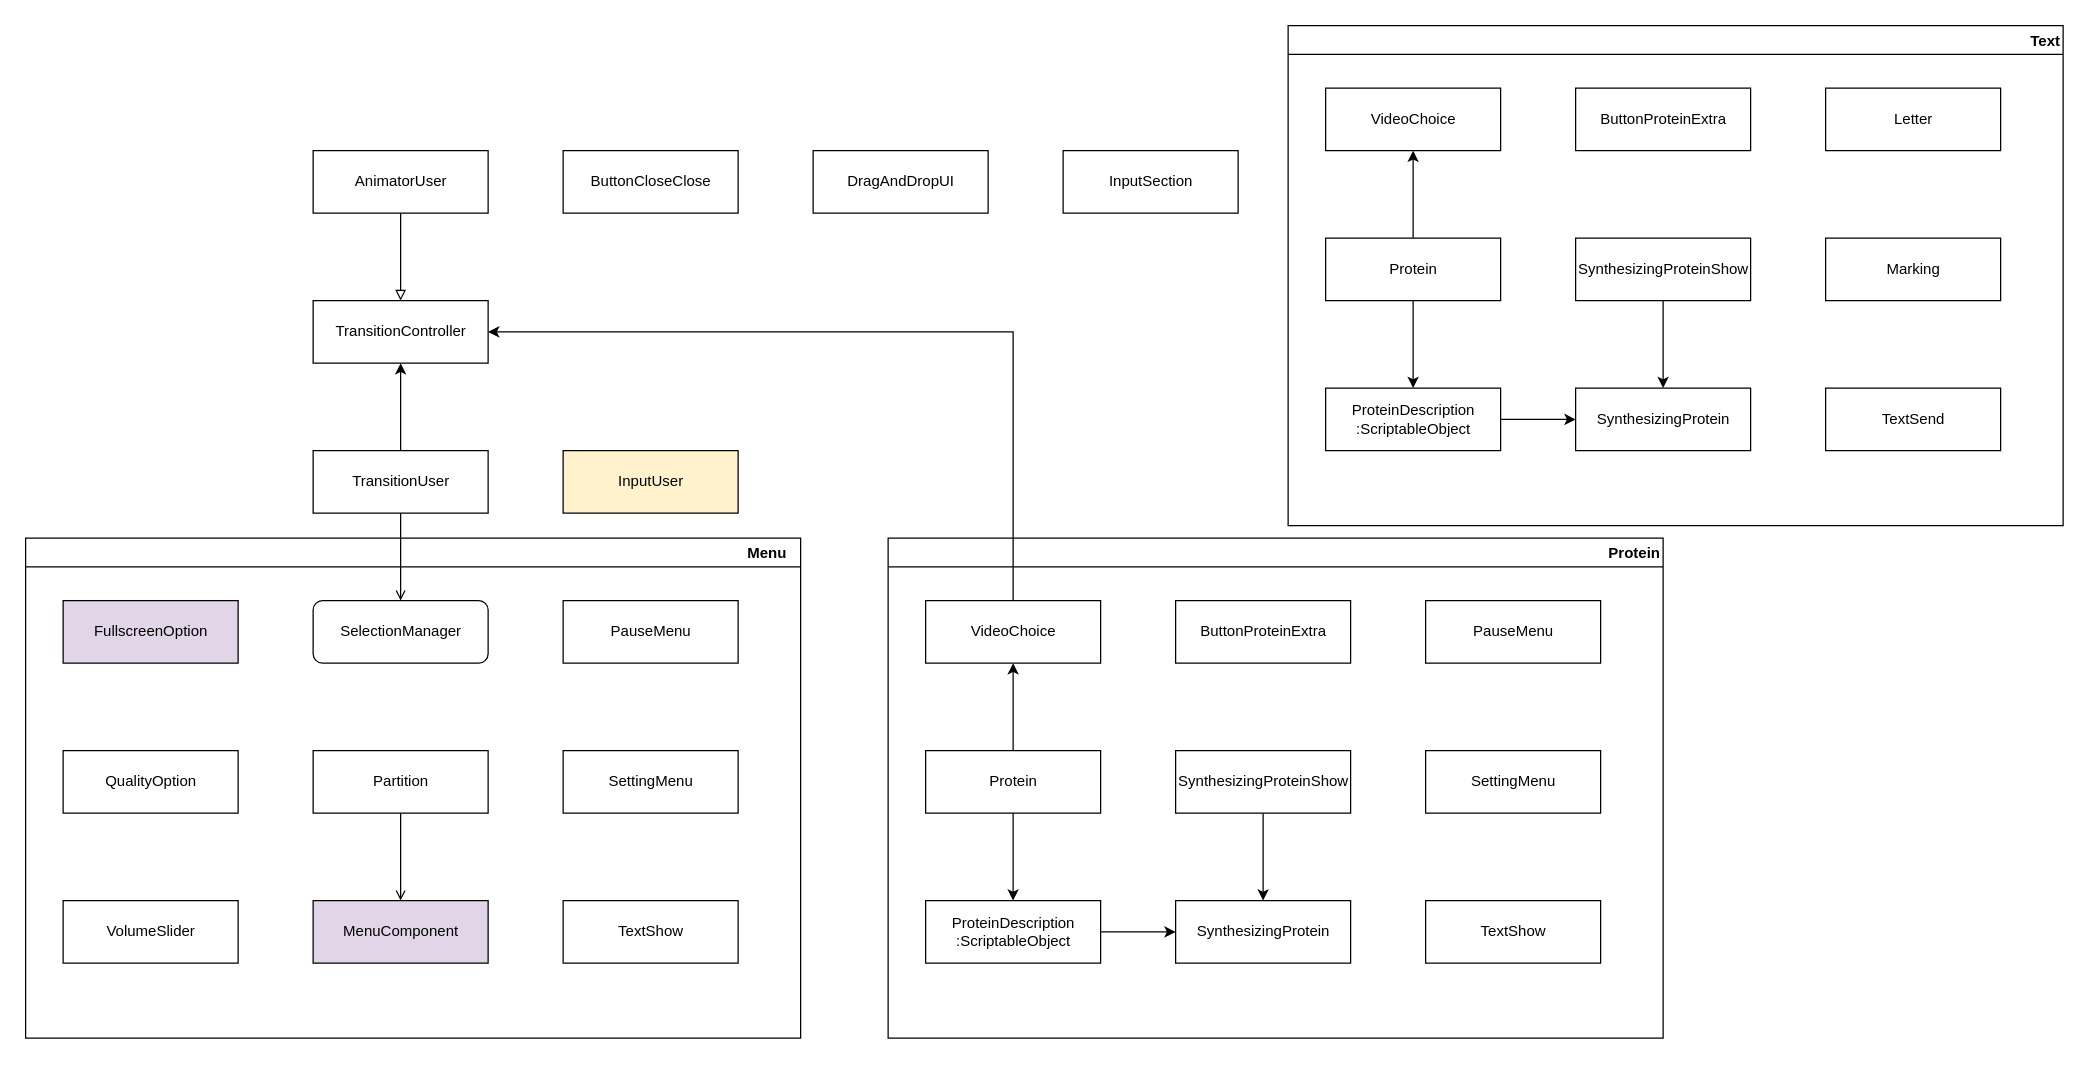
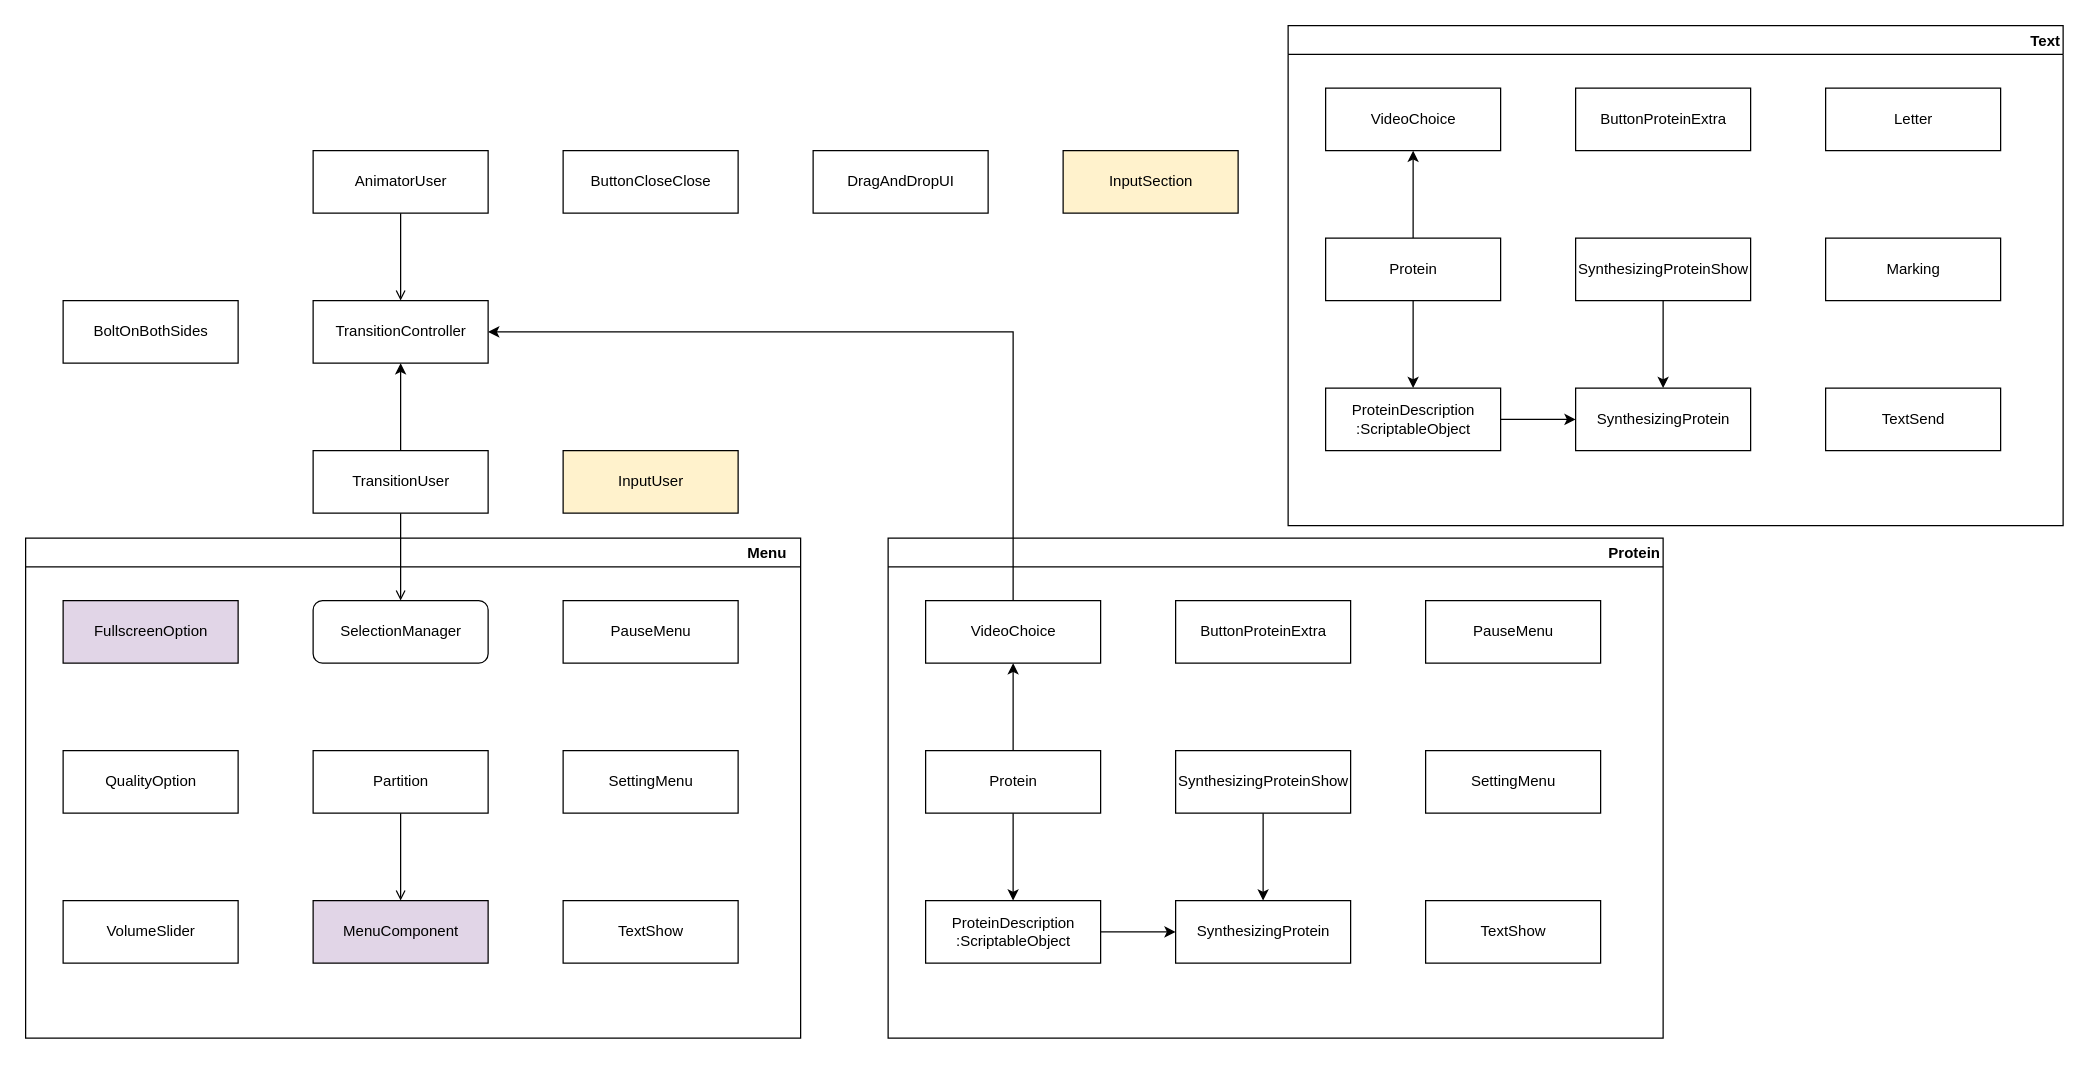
node "InputSection": fillcolor #ffffff -> #fff2cc
edge "AnimatorUser" -> "TransitionController": arrowhead block -> open
node "BoltOnBothSides": added
